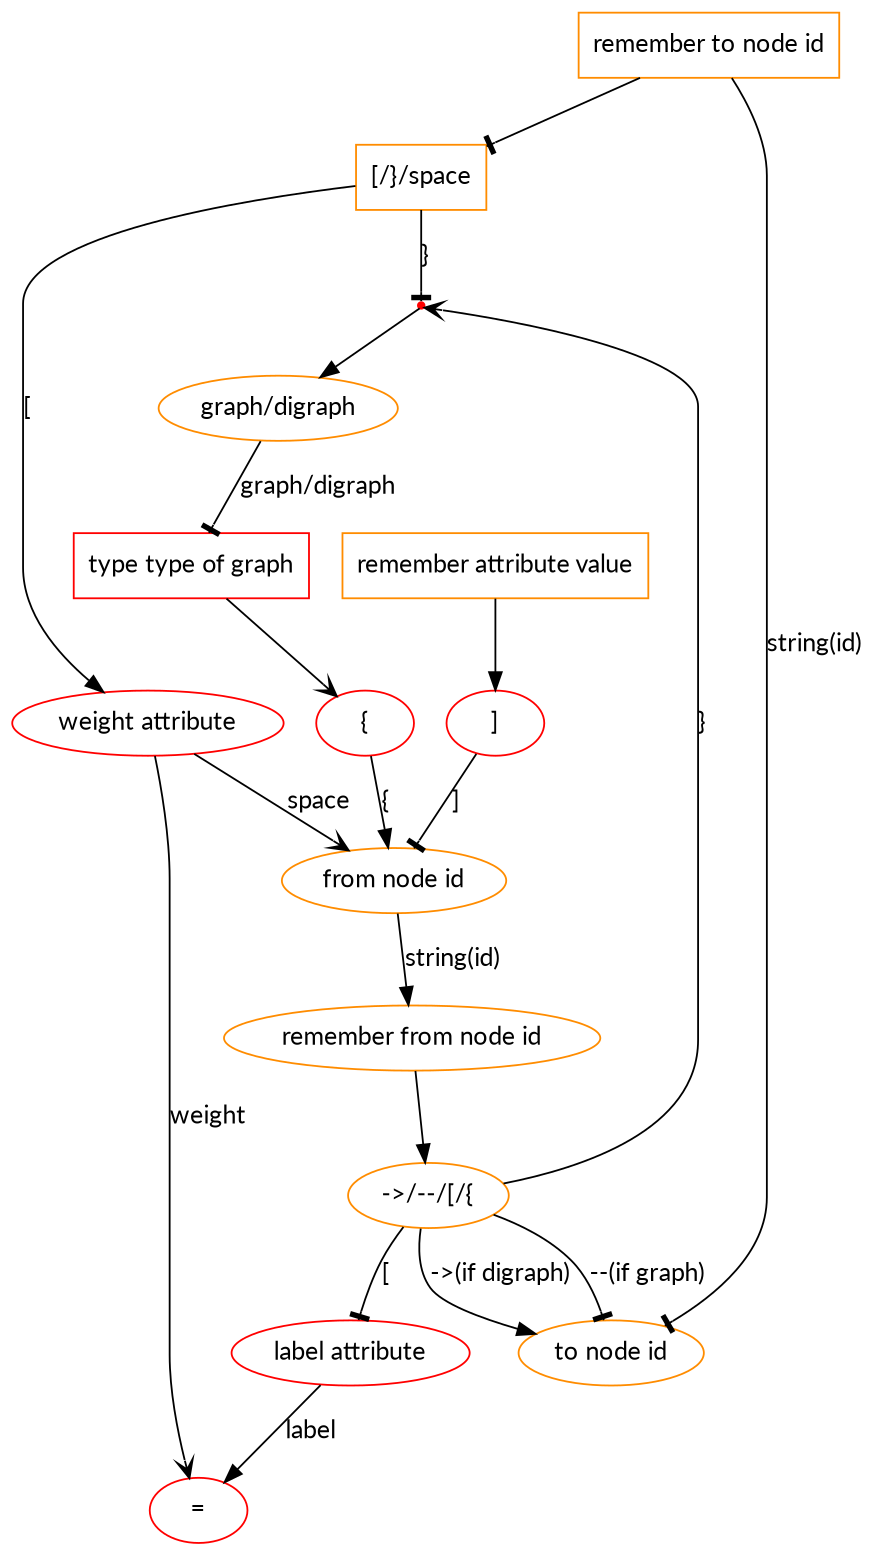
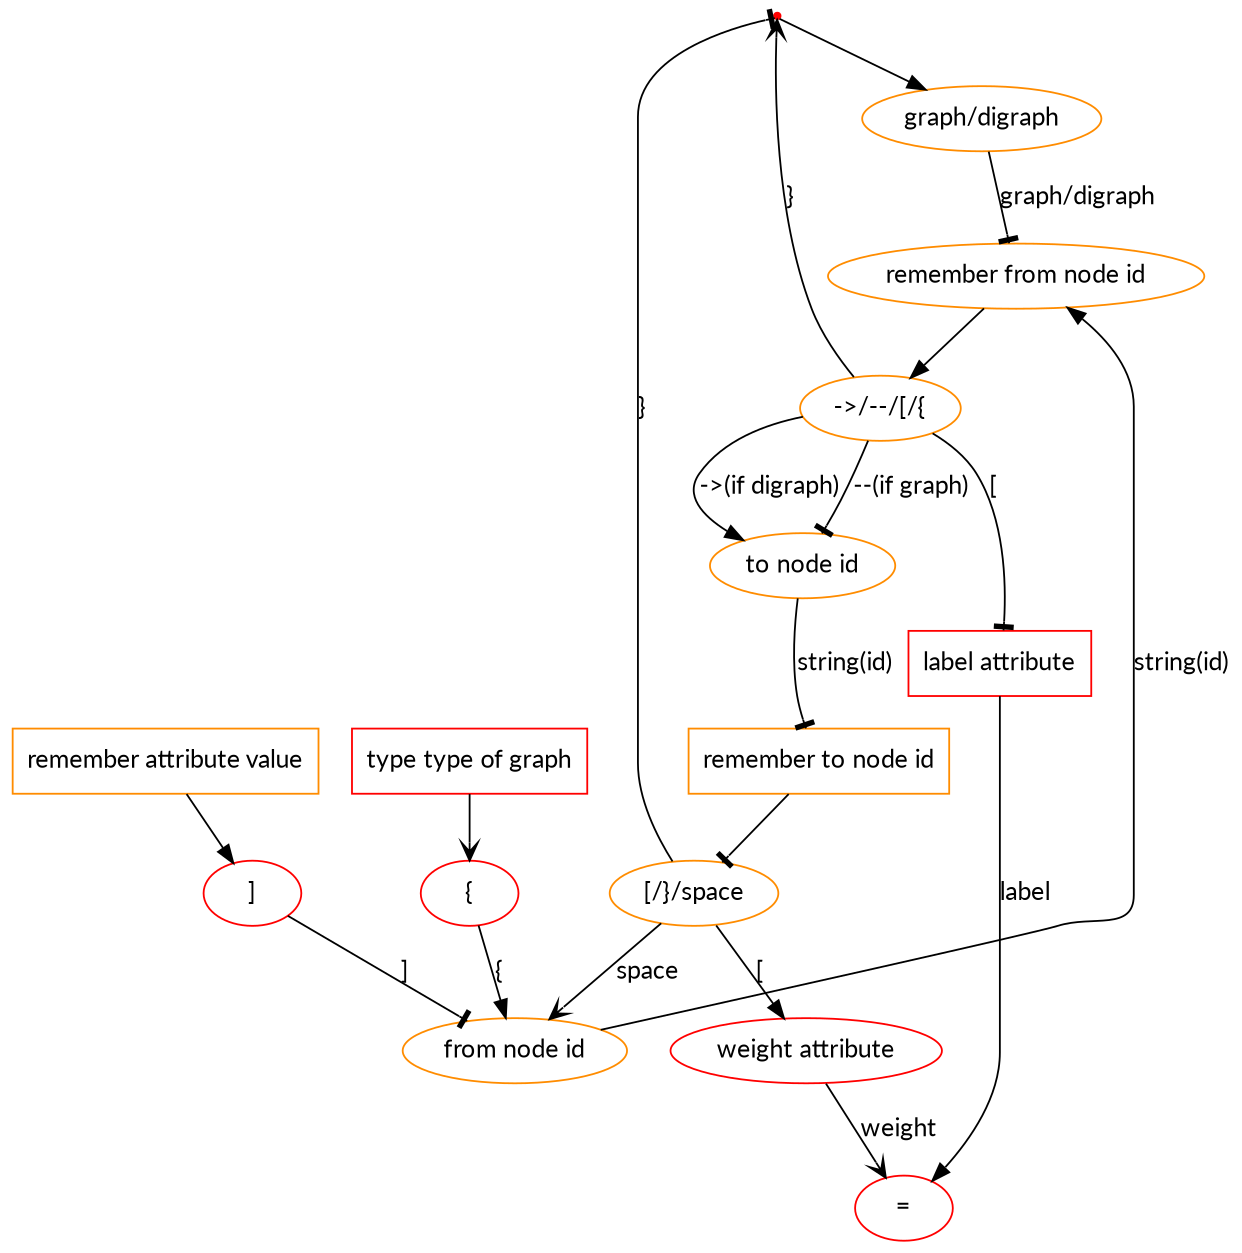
node "[/}/space": shape box -> ellipse
edge "graph/digraph" -> "type type of graph": now "graph/digraph" -> "remember from node id"
edge "remember to node id" -> "to node id": reversed
edge "weight attribute" -> "from node id": now "[/}/space" -> "from node id"
node "label attribute": shape ellipse -> box
